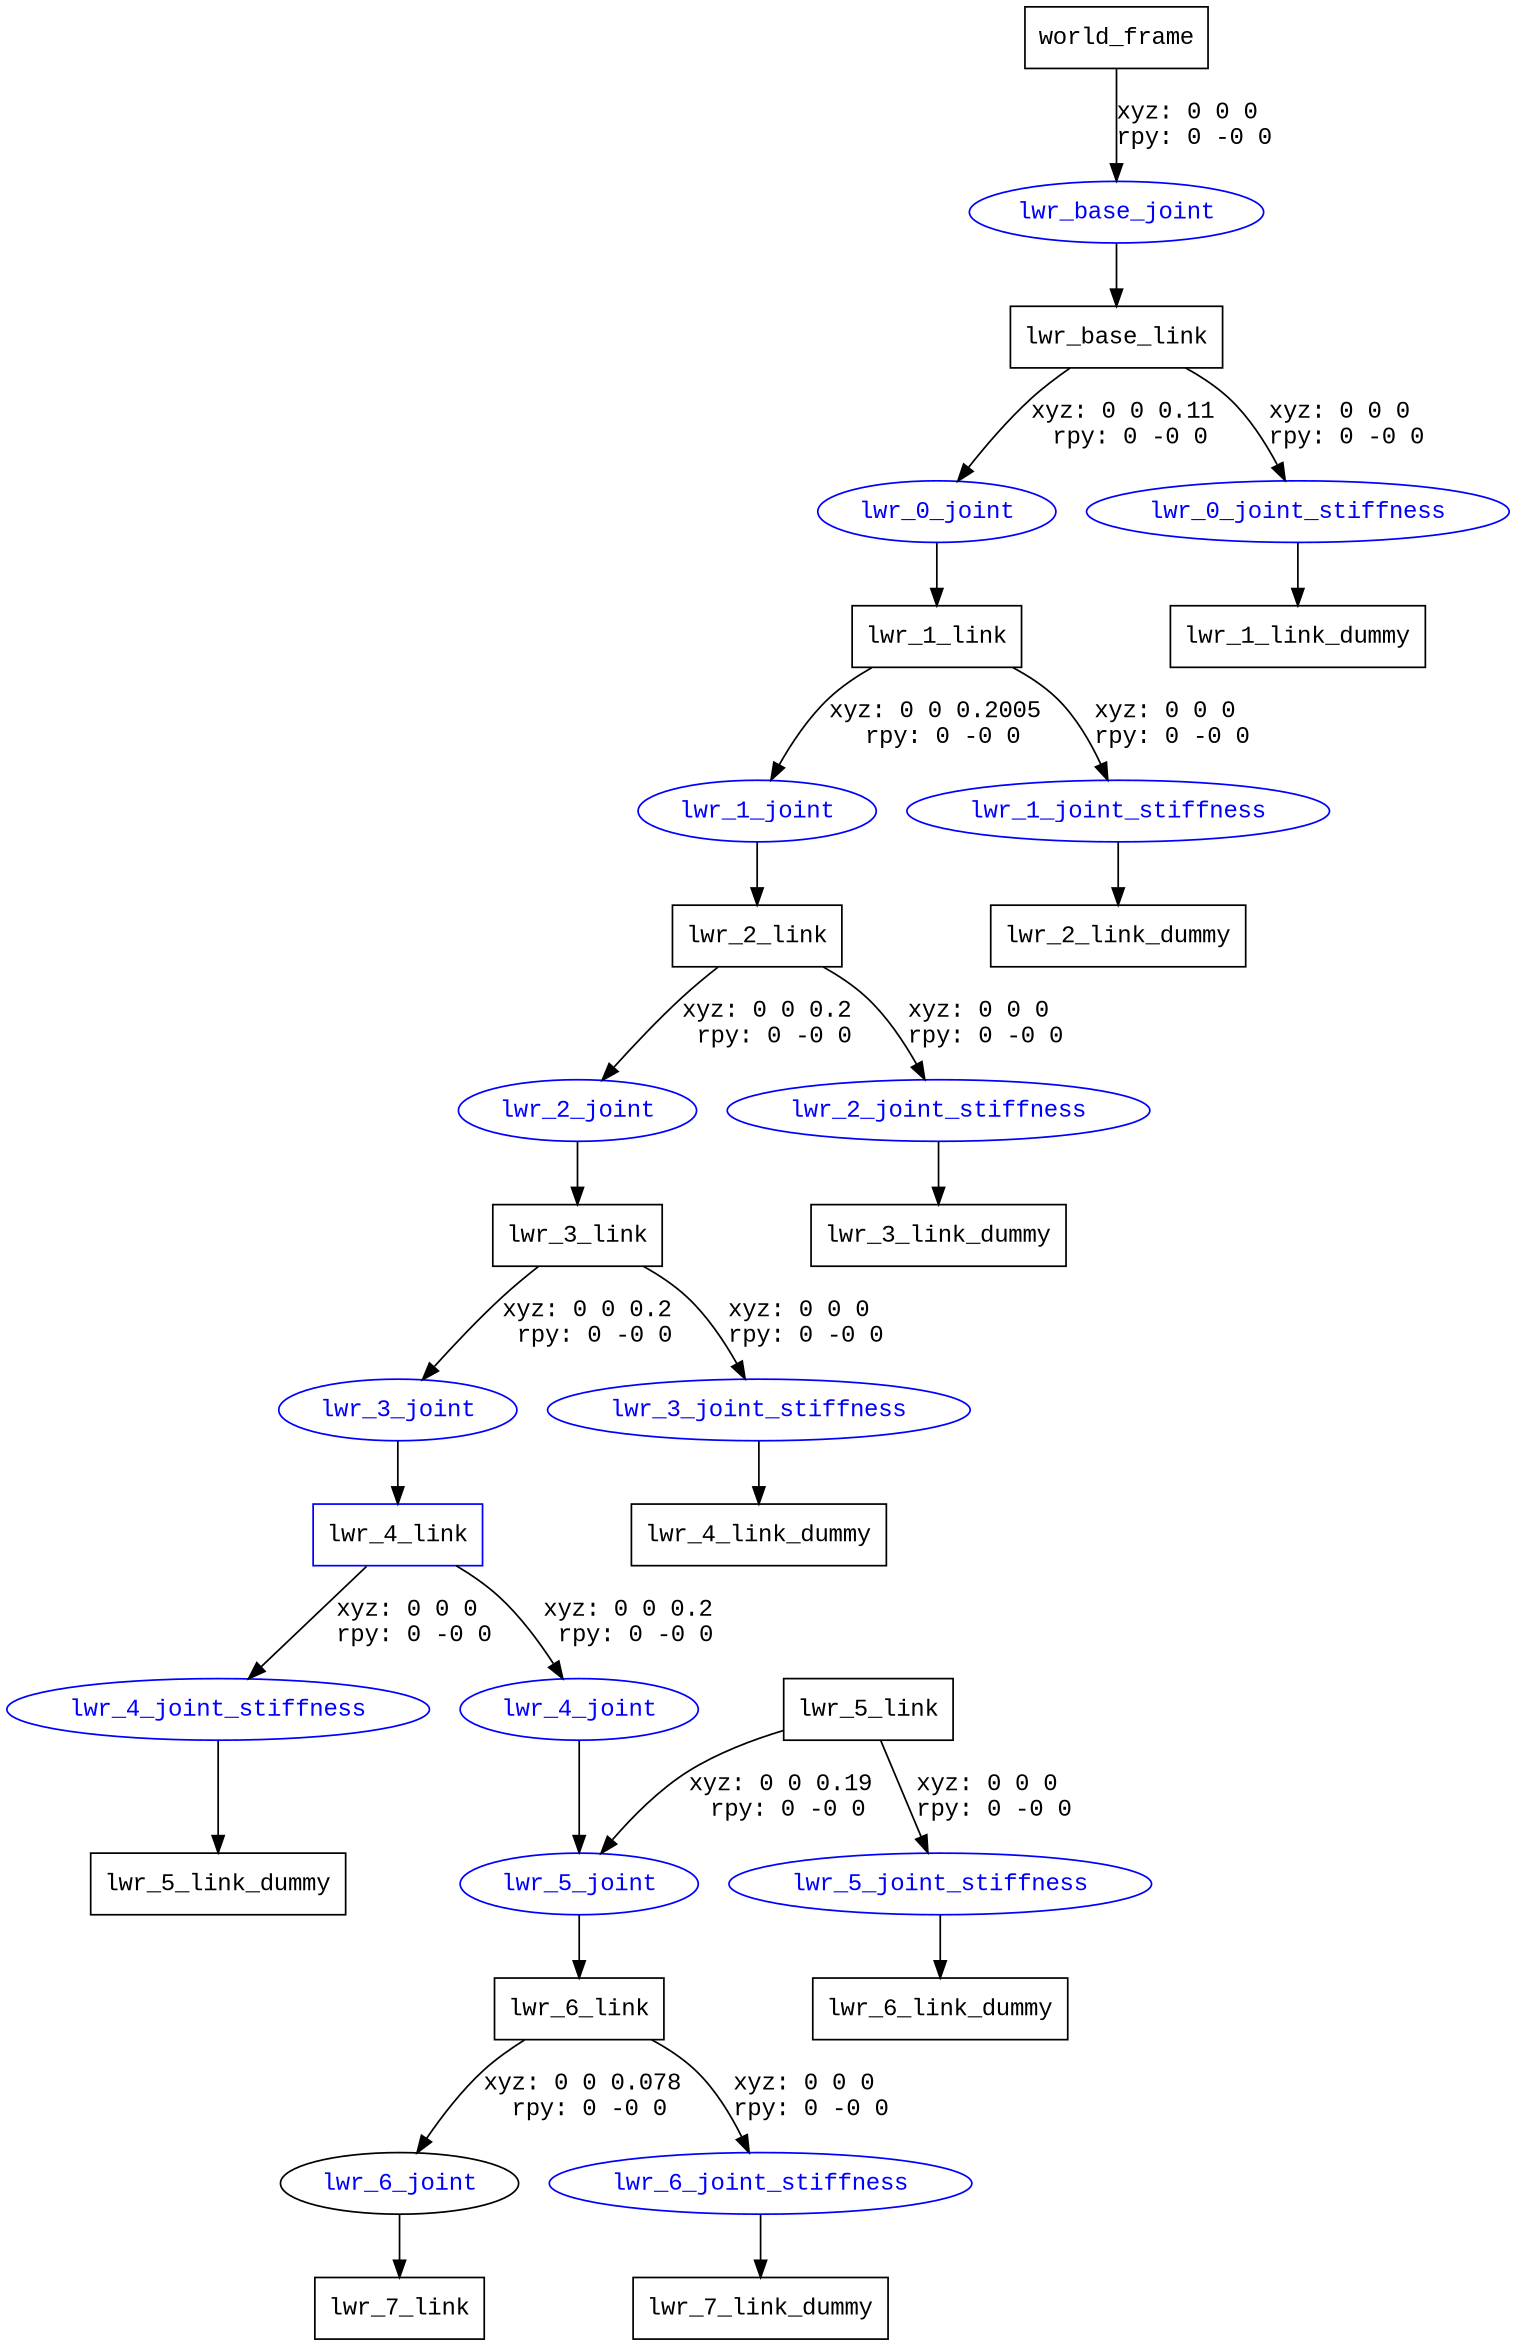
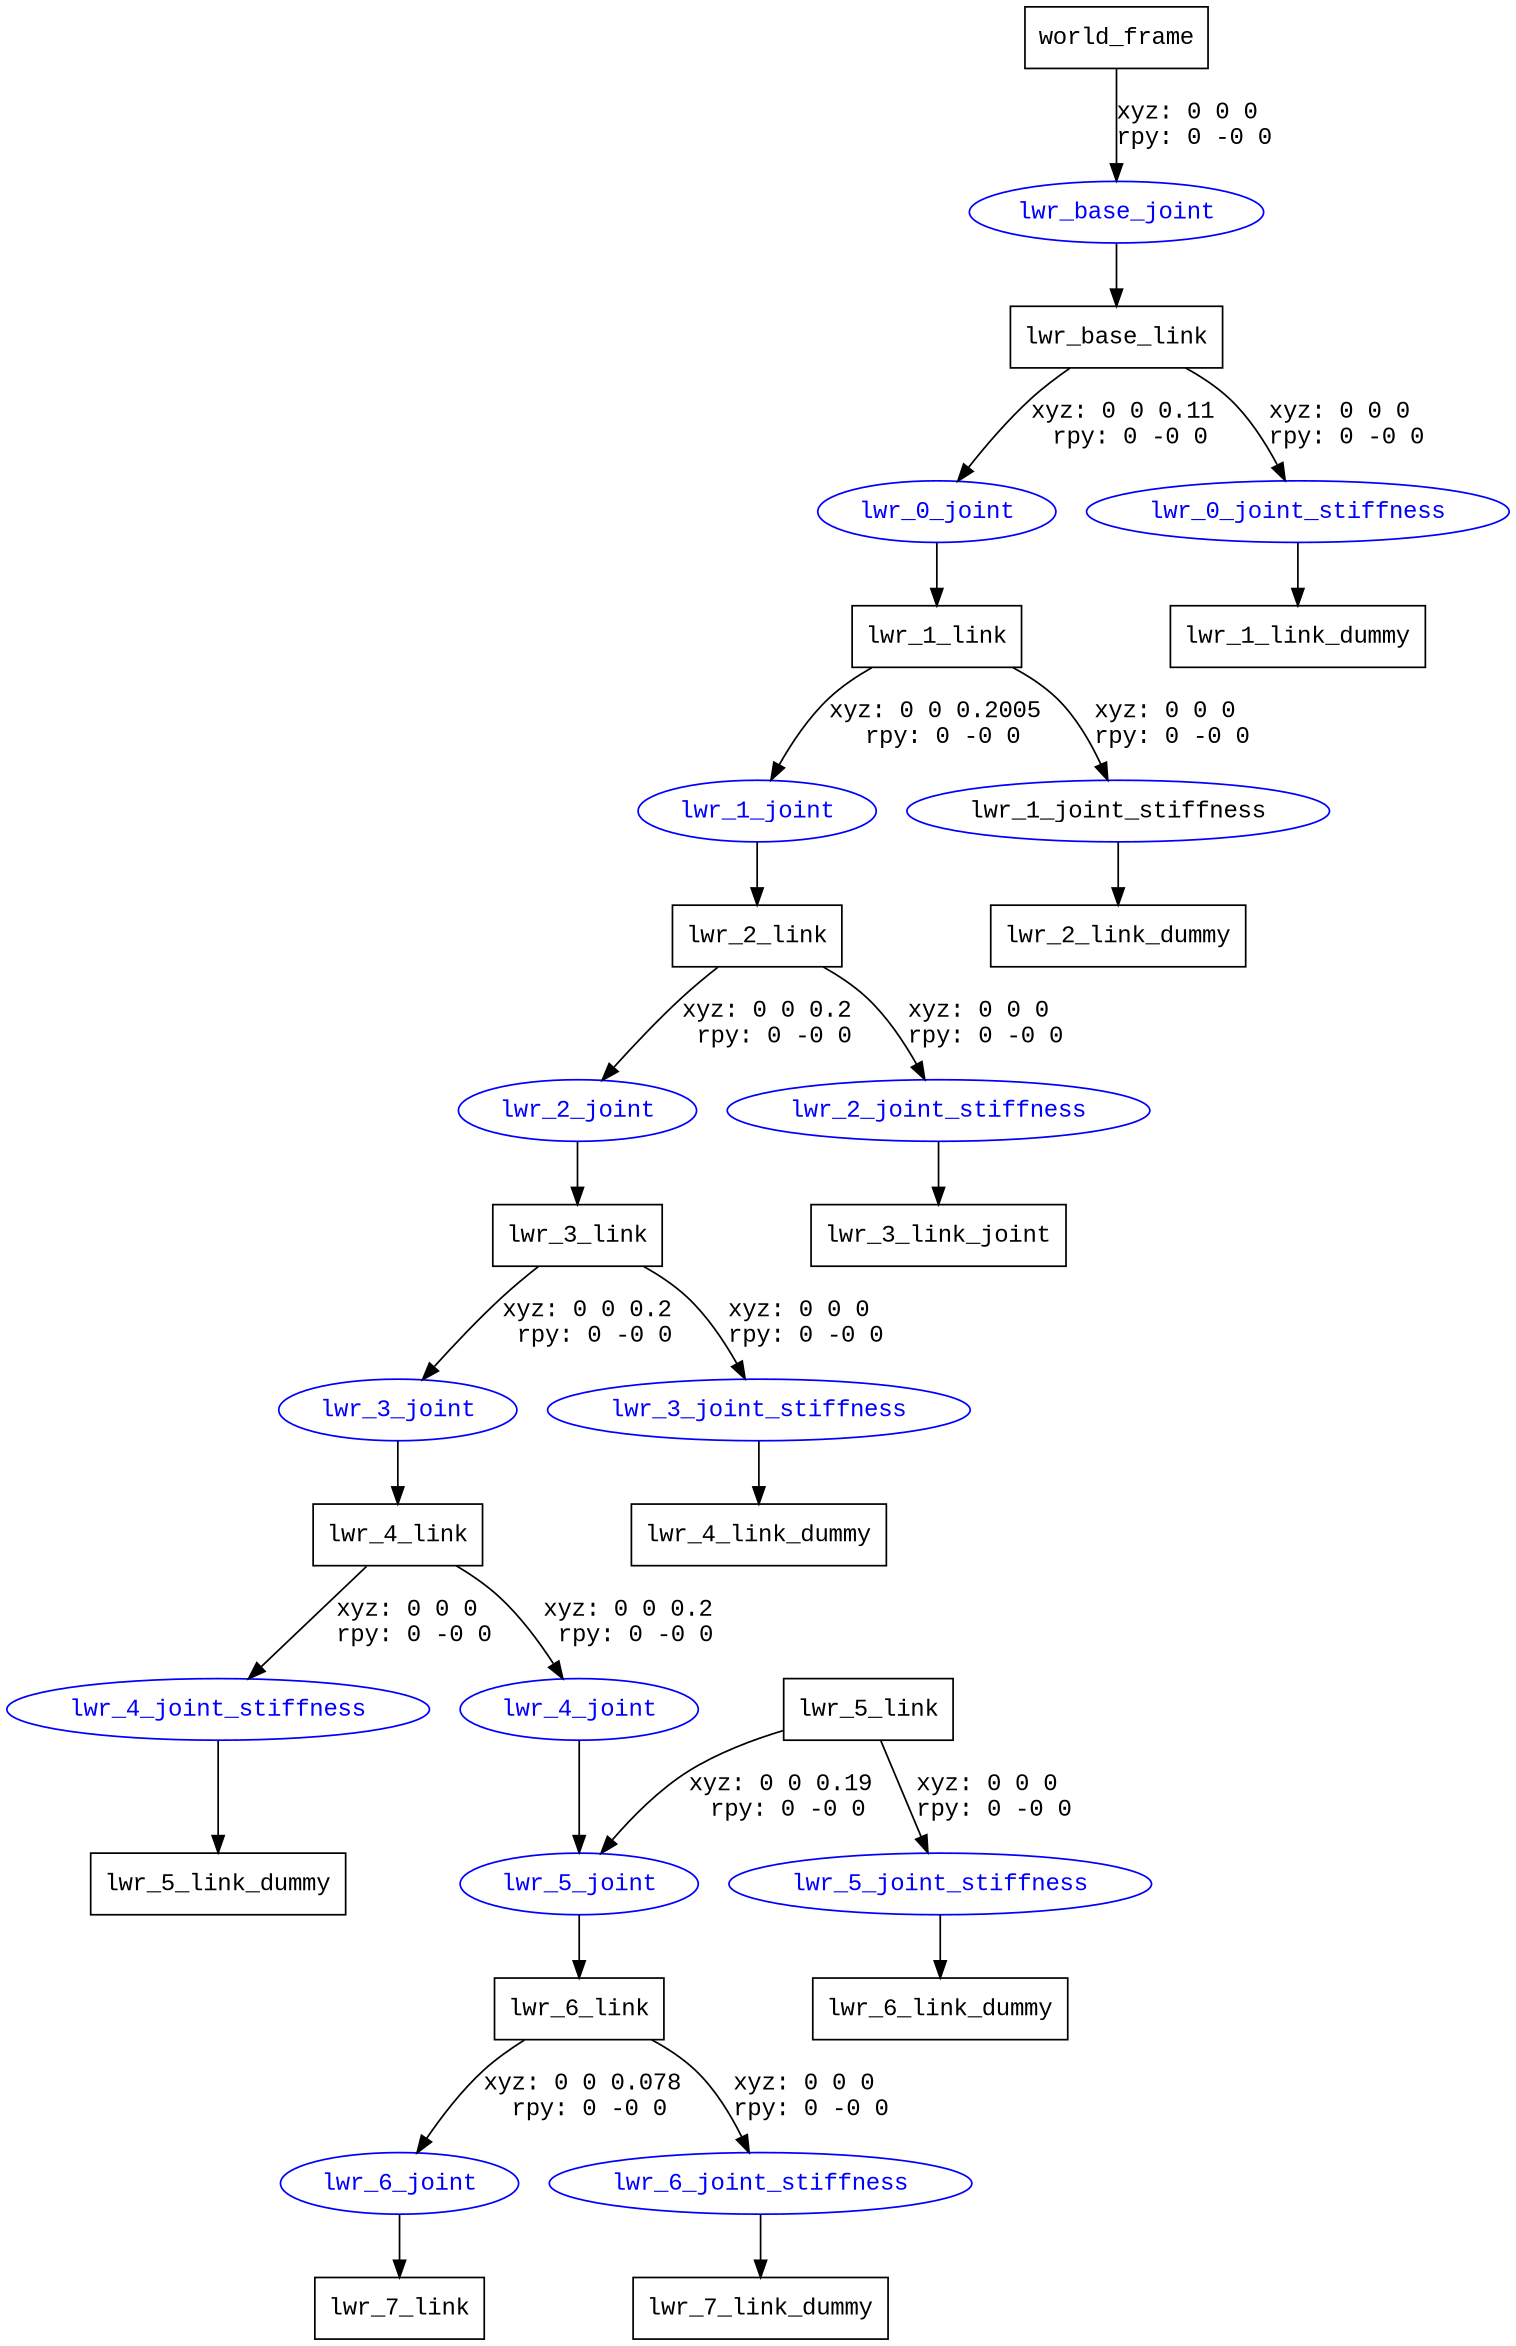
node "lwr_1_joint_stiffness": fontcolor blue -> black
node "lwr_3_link_dummy": label "lwr_3_link_dummy" -> "lwr_3_link_joint"
node "lwr_4_link": color blue -> black
node "lwr_6_joint": color black -> blue
